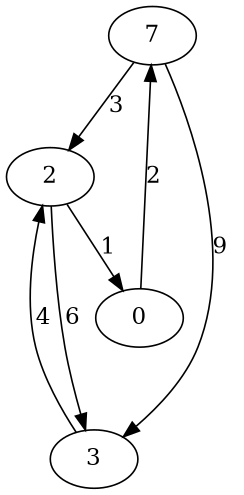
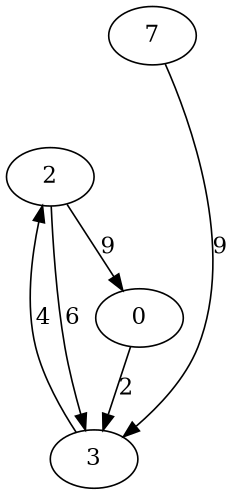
edge "7" -> "2": removed, label "3"
edge "0" -> "7": now "0" -> "3"
edge "2" -> "0": label "1" -> "9"
